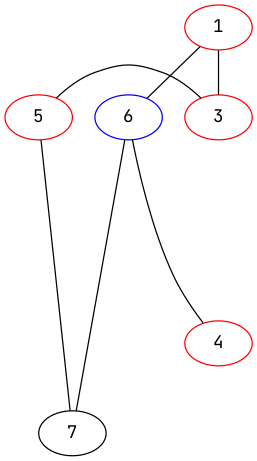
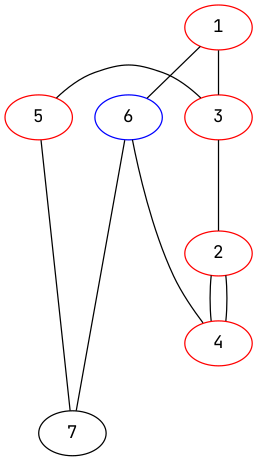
node "2": added
